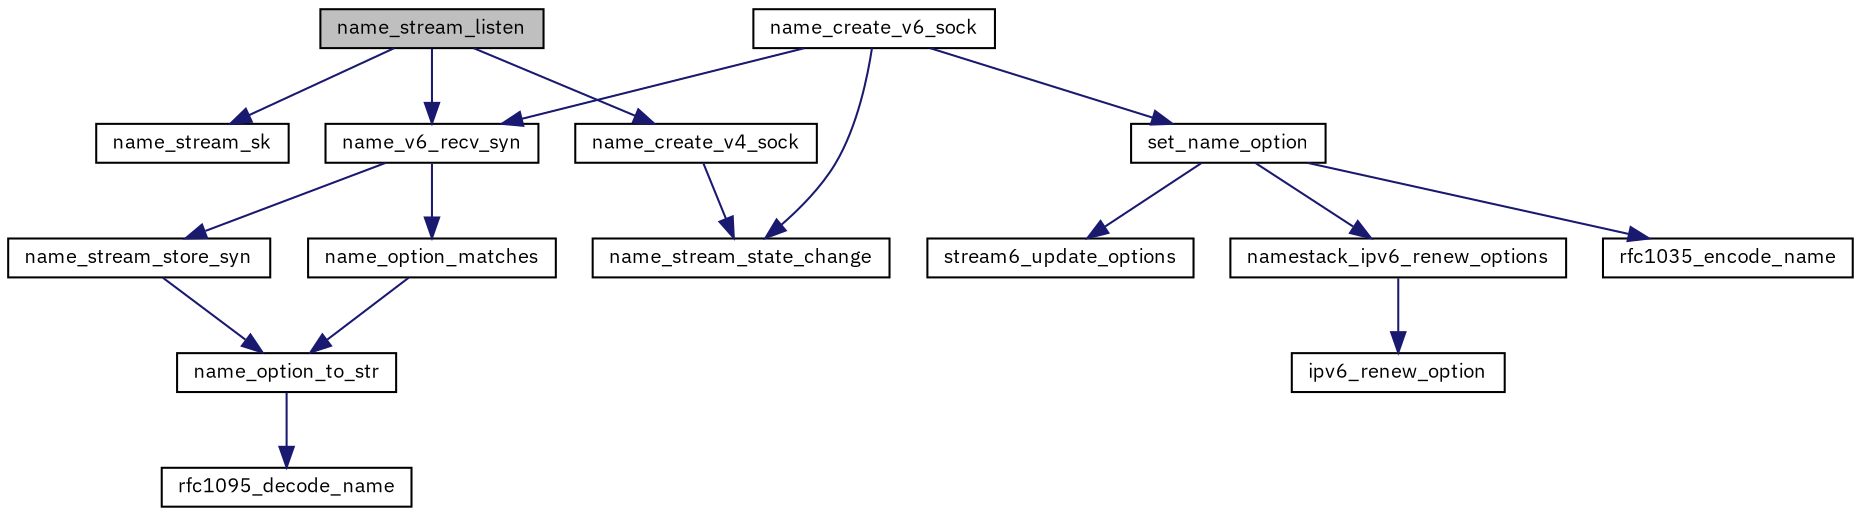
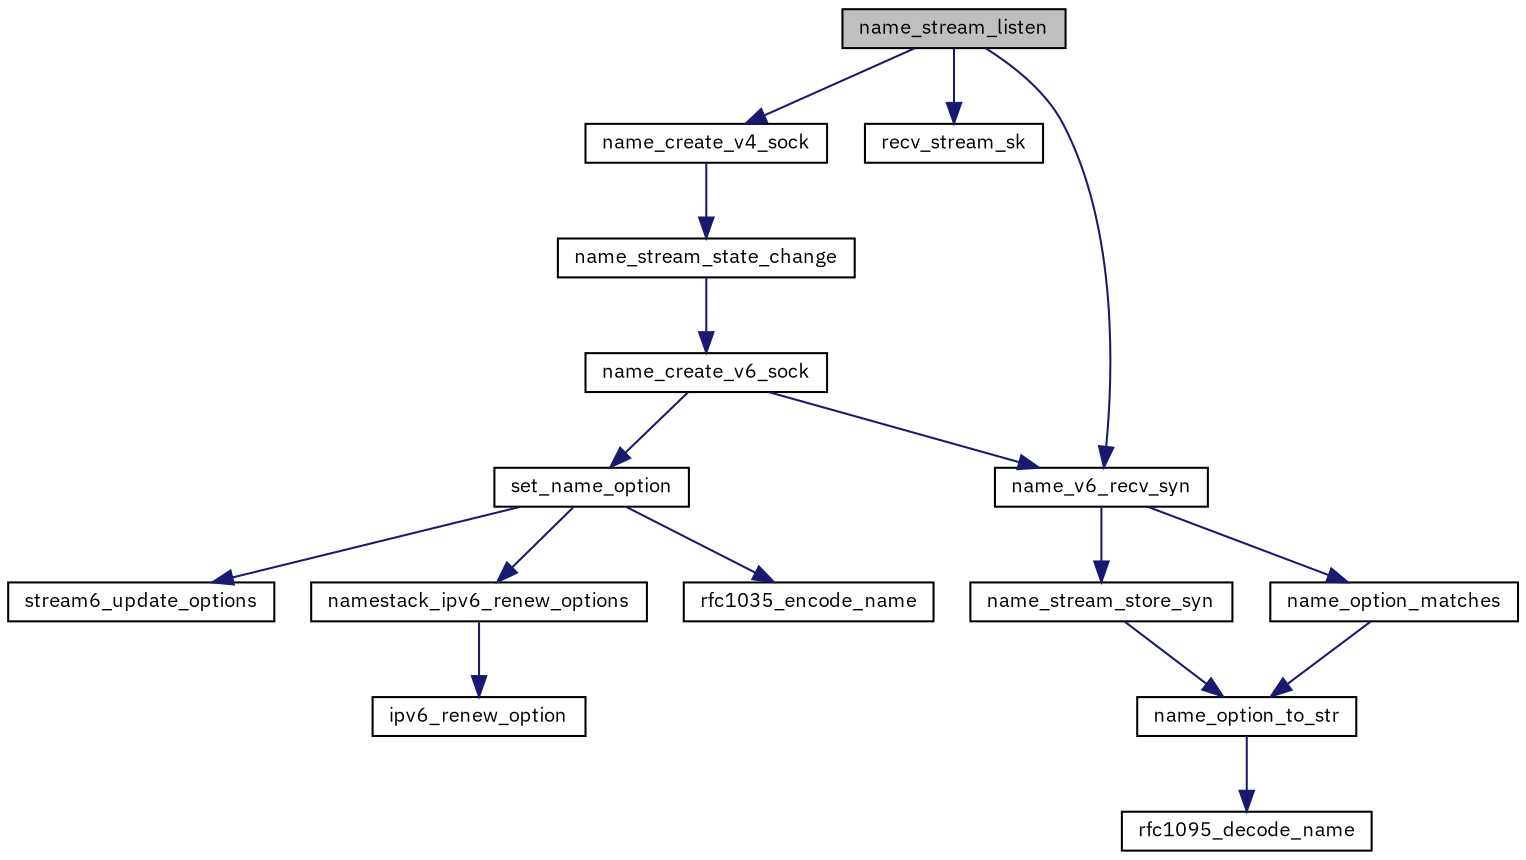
node "name_stream_sk": label "name_stream_sk" -> "recv_stream_sk"
edge "name_create_v6_sock" -> "name_stream_state_change": reversed
